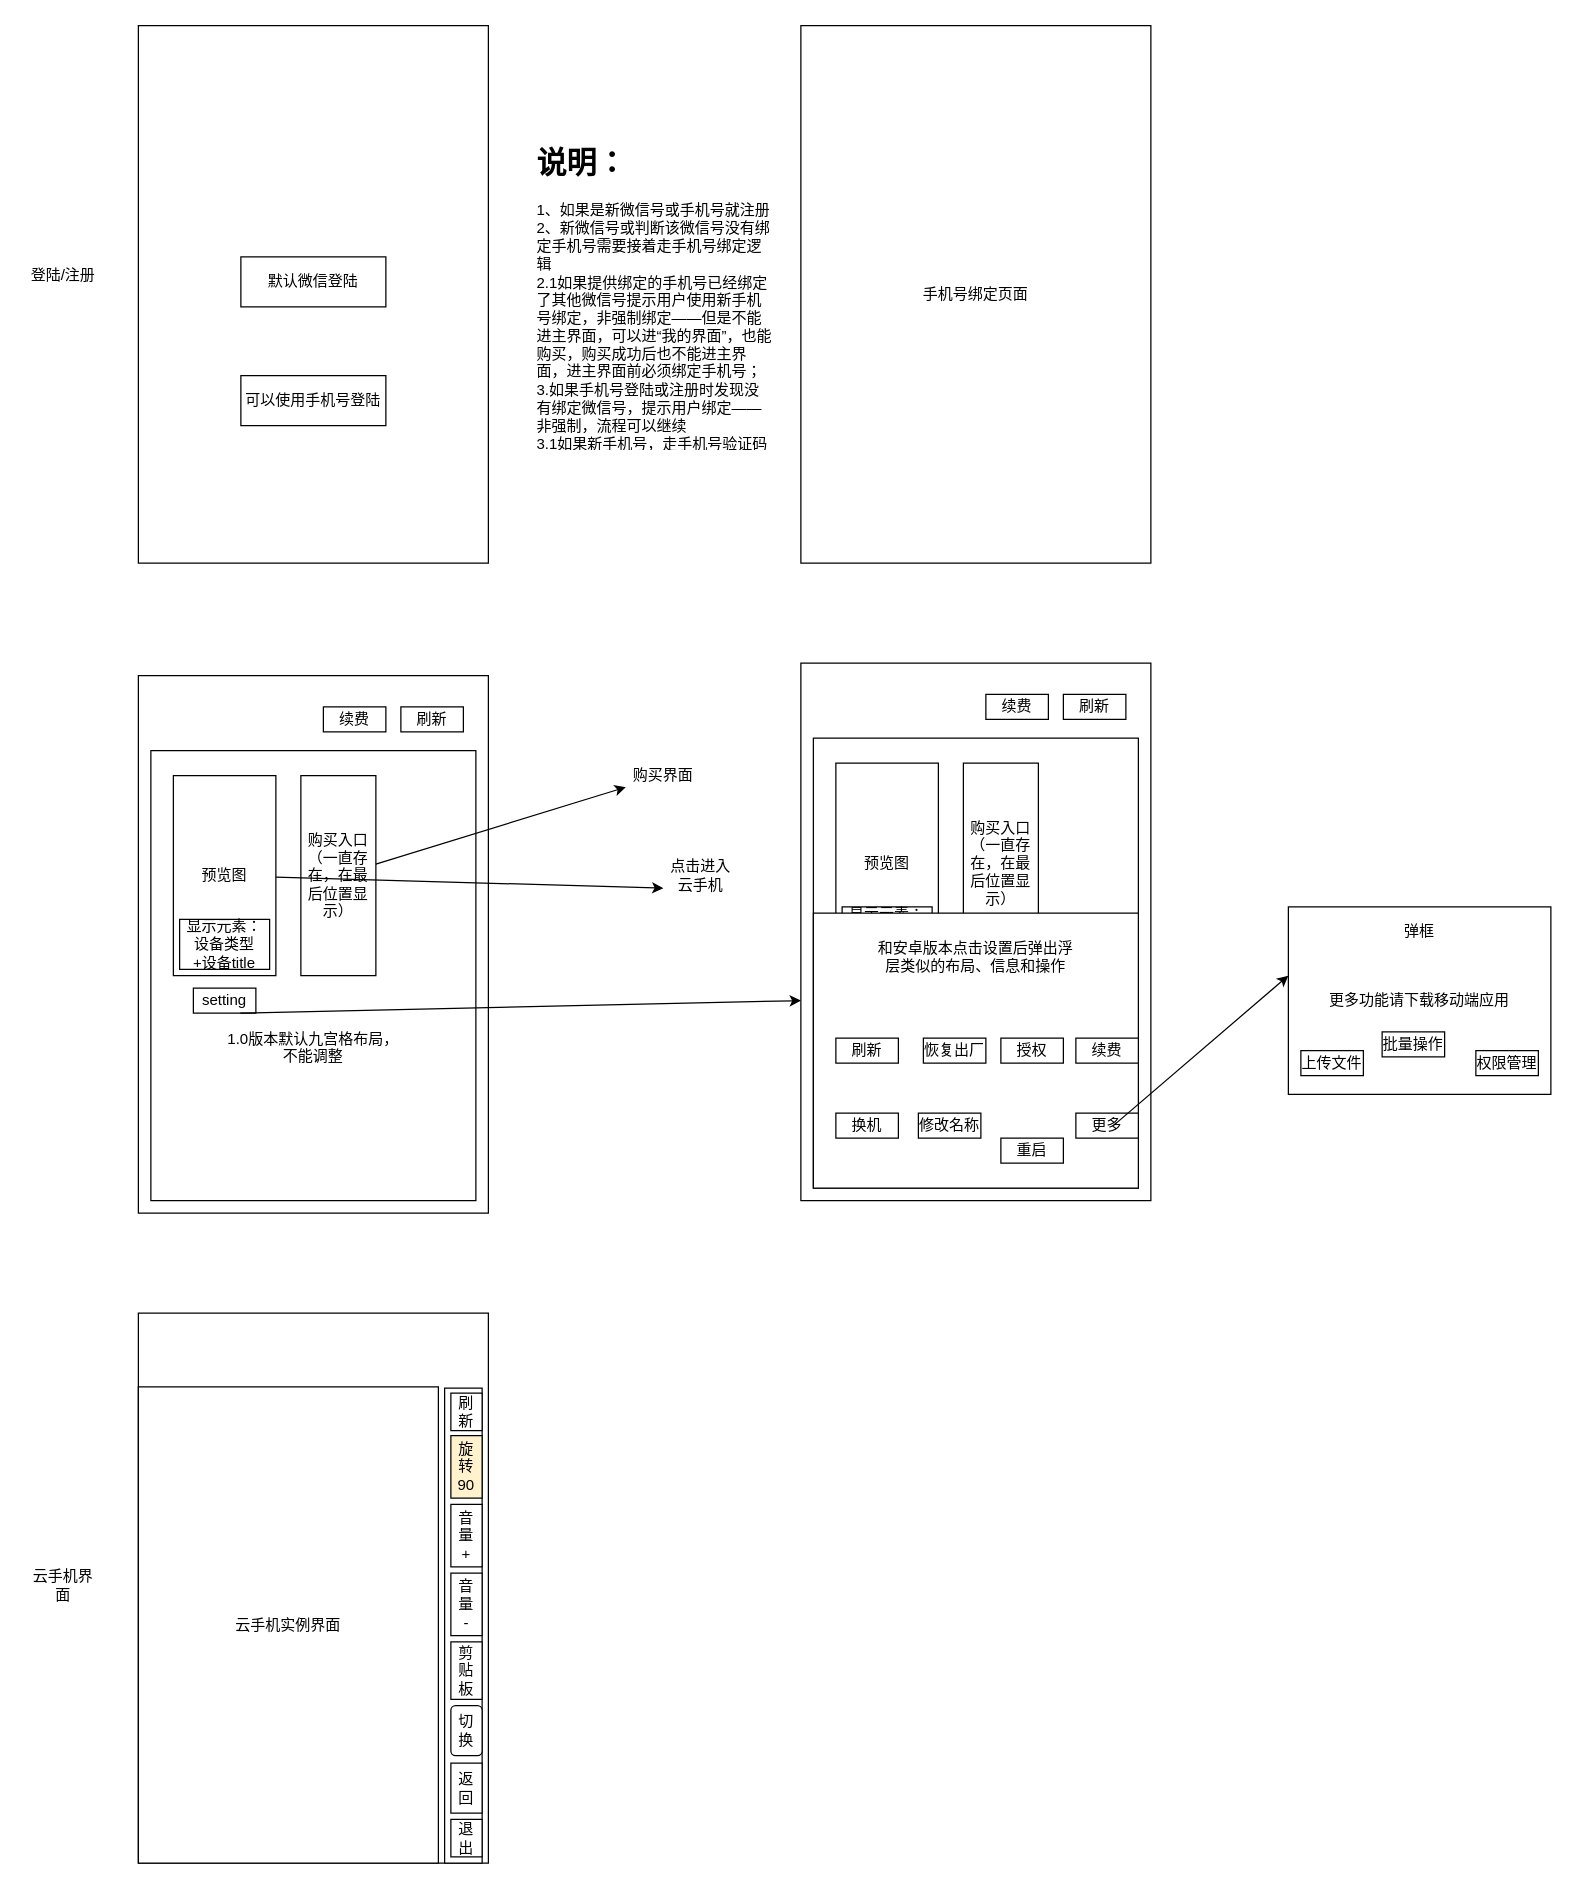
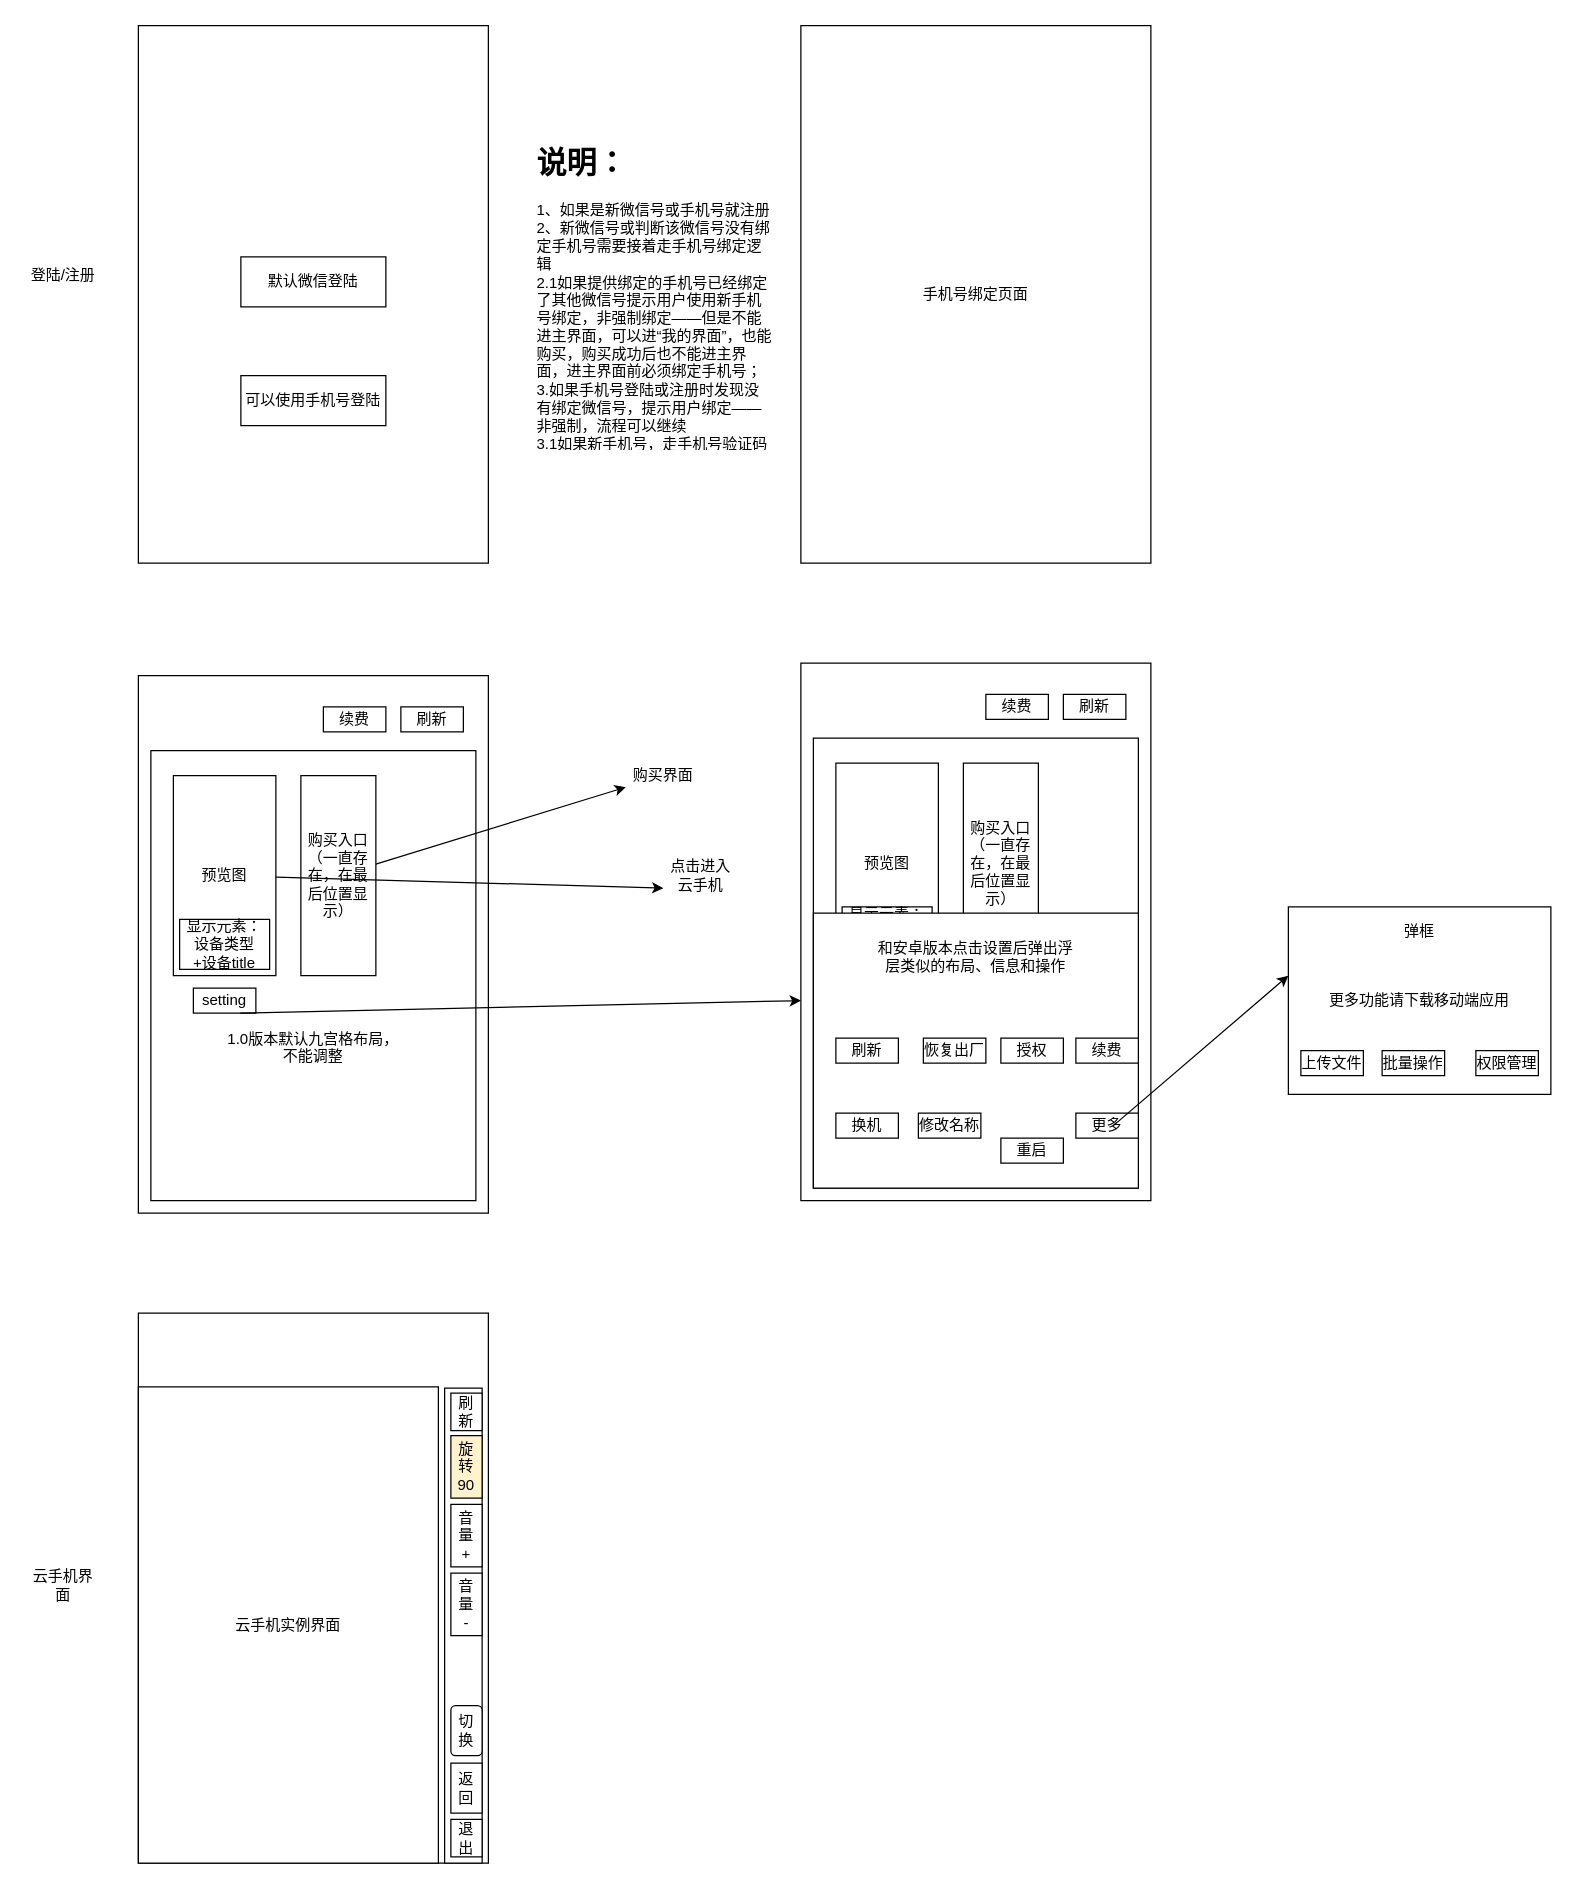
node "批量操作": moved (1413, 1044) -> (1413, 1063)
node "剪贴板": removed
